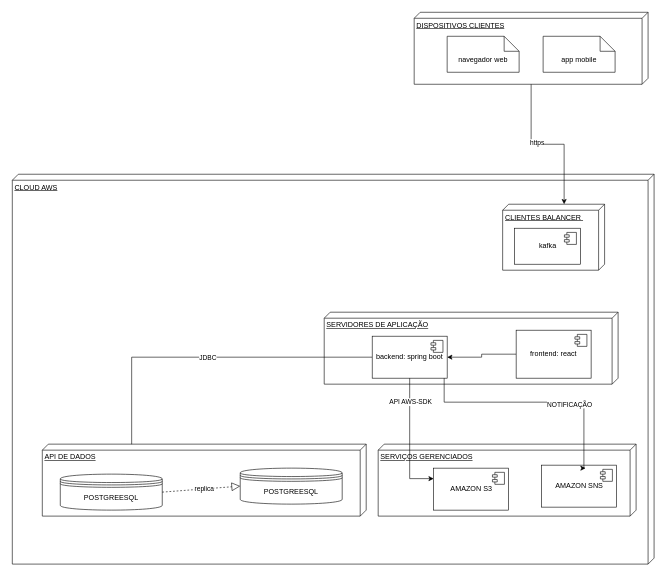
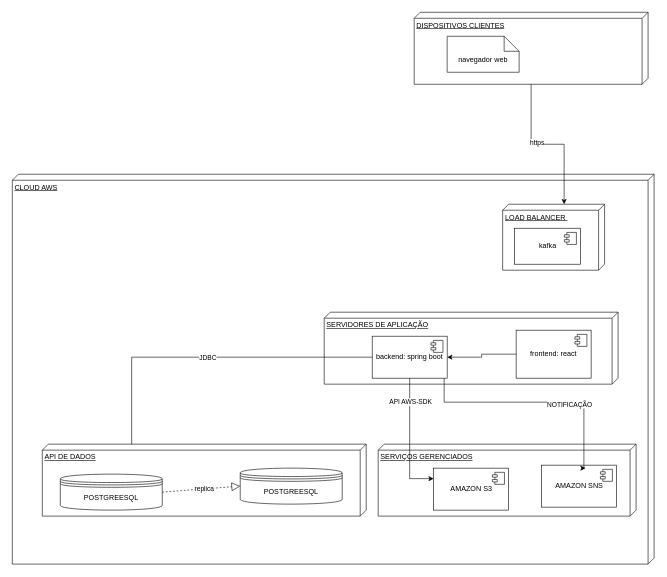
node "app mobile": removed
node "CLIENTES BALANCER": label "CLIENTES BALANCER" -> "LOAD BALANCER"
